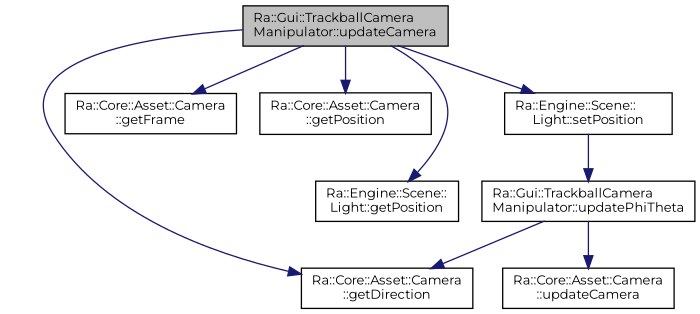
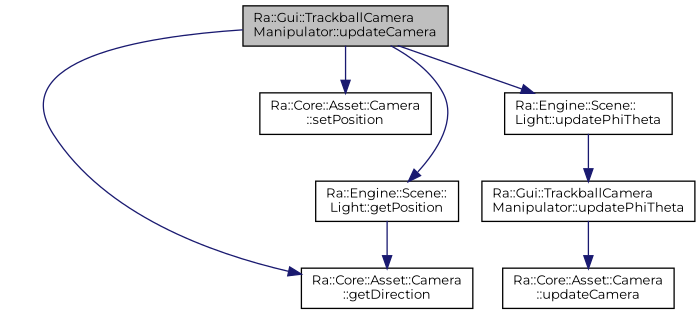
node "Ra::Core::Asset::Camera ::getFrame": removed
node "Ra::Core::Asset::Camera ::getPosition": label "Ra::Core::Asset::Camera ::getPosition" -> "Ra::Core::Asset::Camera ::setPosition"
node "Ra::Engine::Scene:: Light::setPosition": label "Ra::Engine::Scene:: Light::setPosition" -> "Ra::Engine::Scene:: Light::updatePhiTheta"
edge "Ra::Gui::TrackballCamera Manipulator::updatePhiTheta" -> "Ra::Core::Asset::Camera ::getDirection": now "Ra::Engine::Scene:: Light::getPosition" -> "Ra::Core::Asset::Camera ::getDirection"
